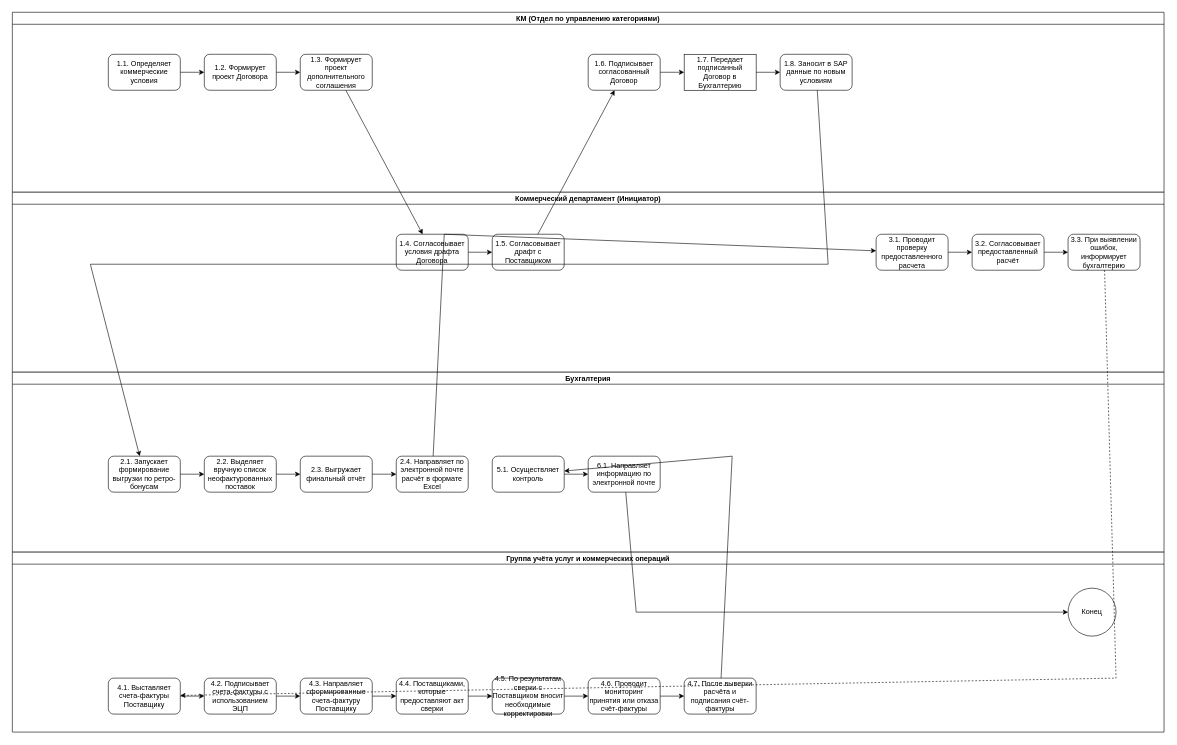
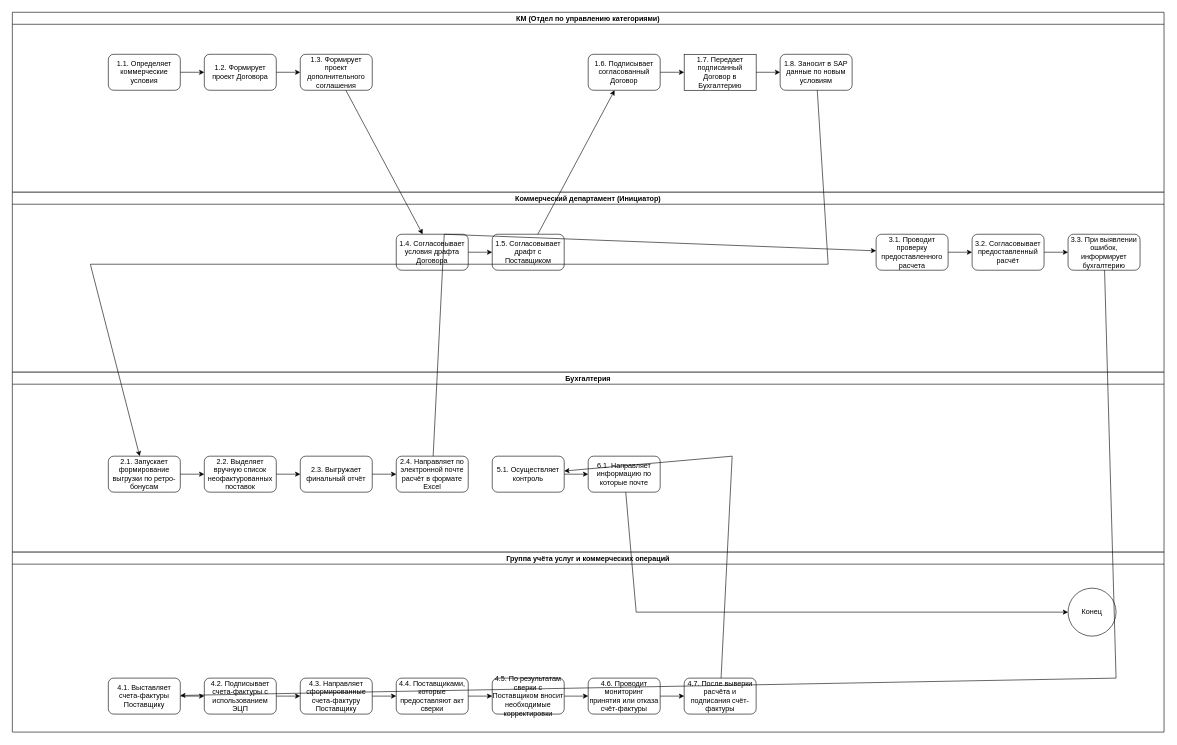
node "6.1. Направляет информацию по электронной почте": label "6.1. Направляет информацию по электронной почте" -> "6.1. Направляет информацию по которые почте"
edge "3.3. При выявлении ошибок, информирует бухгалтерию" -> "4.1. Выставляет счета-фактуры Поставщику": style dashed -> solid
